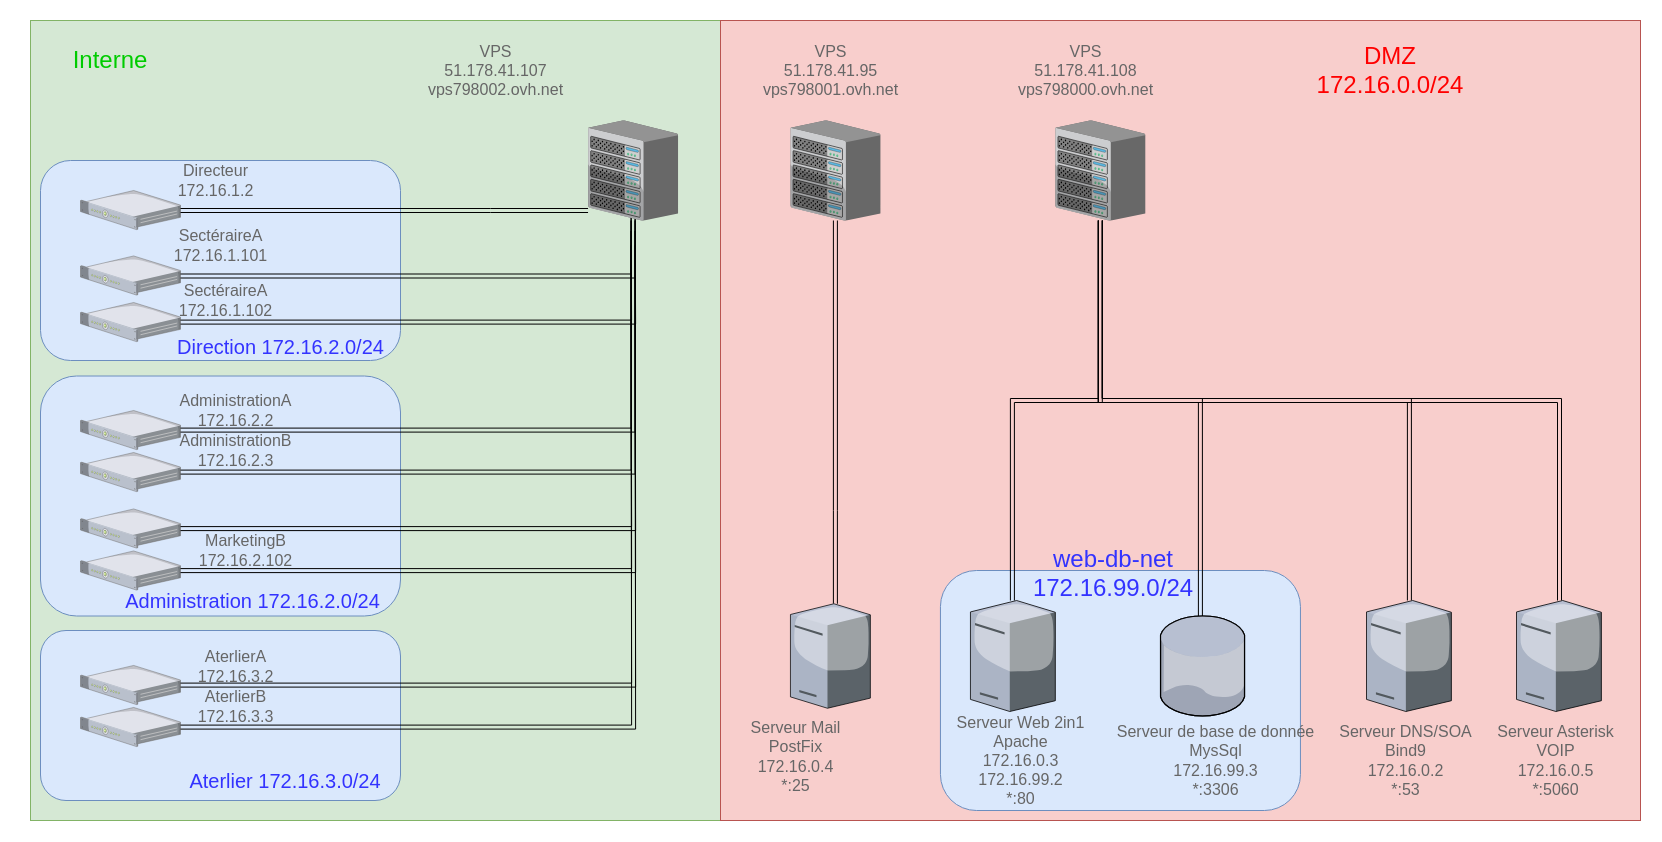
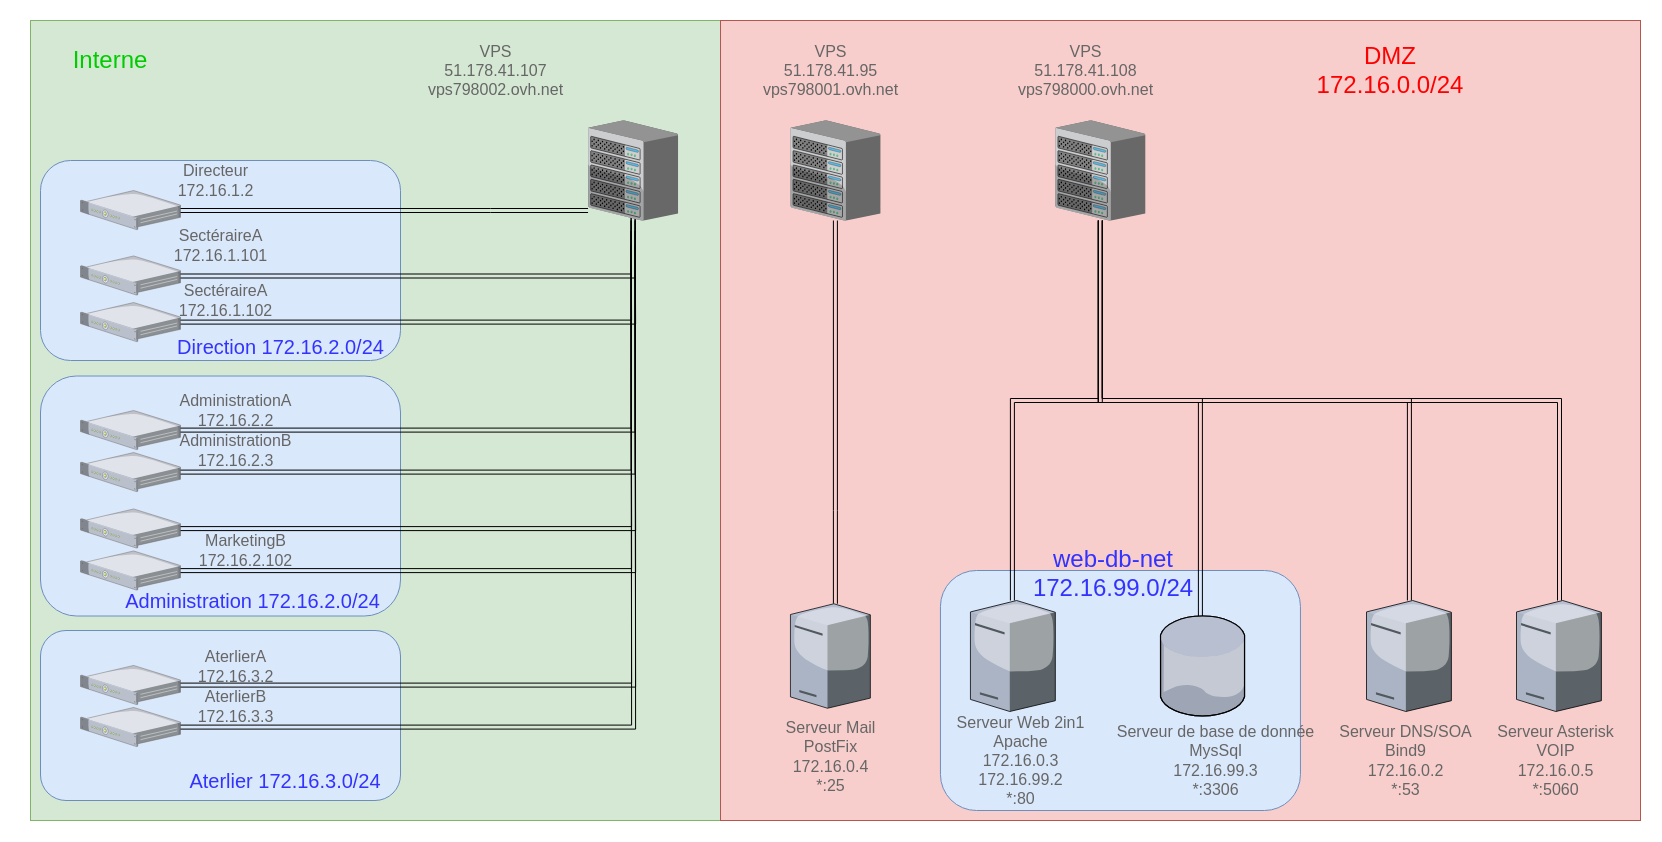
node "Serveur Mail PostFix 172.16.0.4*:25": moved (795, 756) -> (830, 756)
